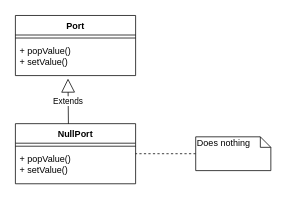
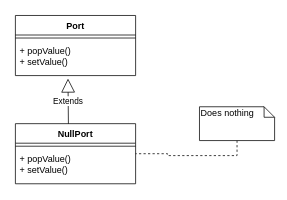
node "Does nothing": moved (233, 153) -> (237, 123)
